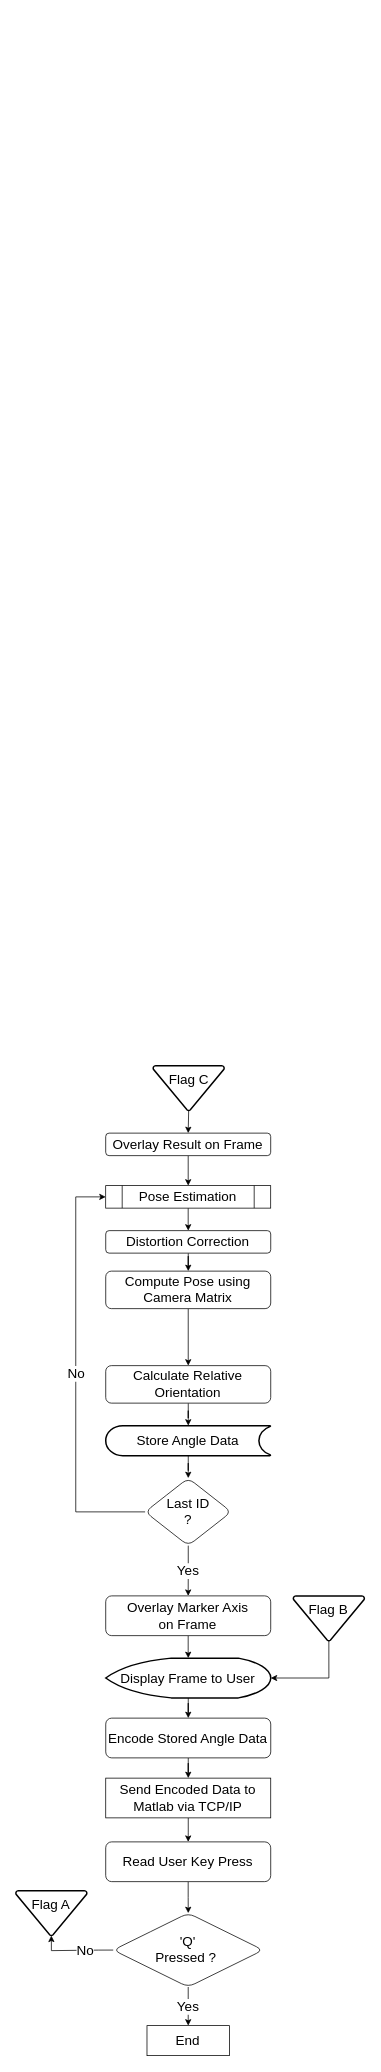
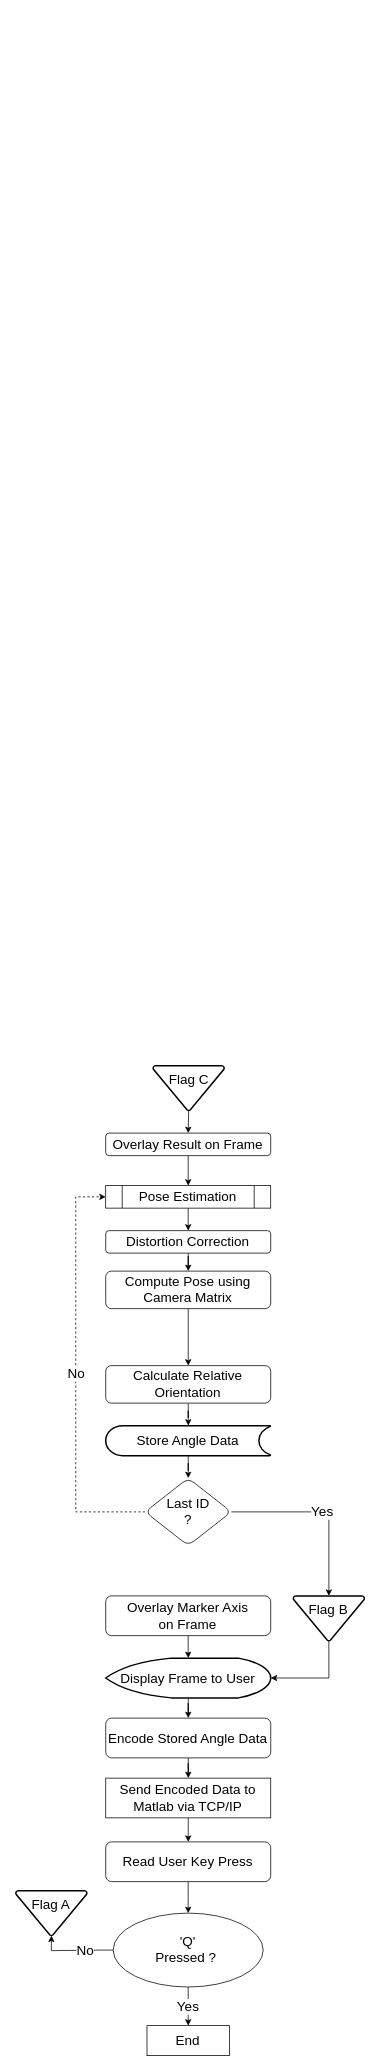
edge "Last ID ?" -> "Pose Estimation": style solid -> dashed
edge "Last ID ?" -> "Overlay Marker Axis on Frame": now "Last ID ?" -> "Flag B"
node "'Q' Pressed ?": shape diamond -> ellipse
